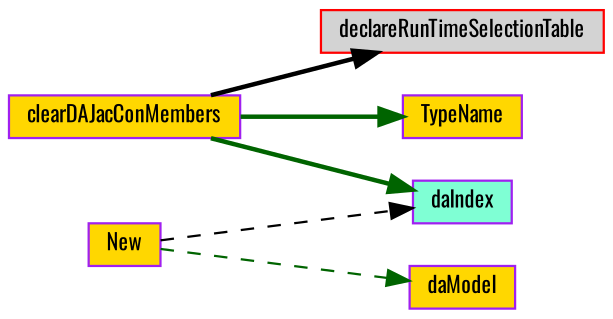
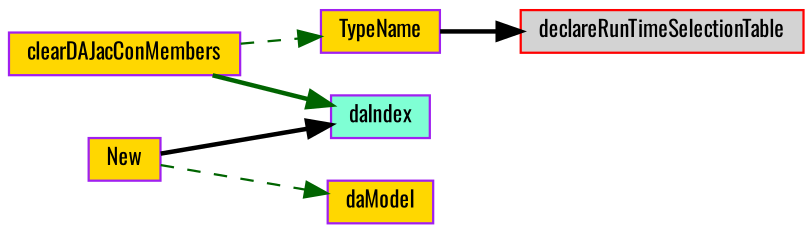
edge "clearDAJacConMembers" -> "declareRunTimeSelectionTable": now "TypeName" -> "declareRunTimeSelectionTable"
edge "clearDAJacConMembers" -> "TypeName": style bold -> dashed
edge "New" -> "daIndex": style dashed -> bold
